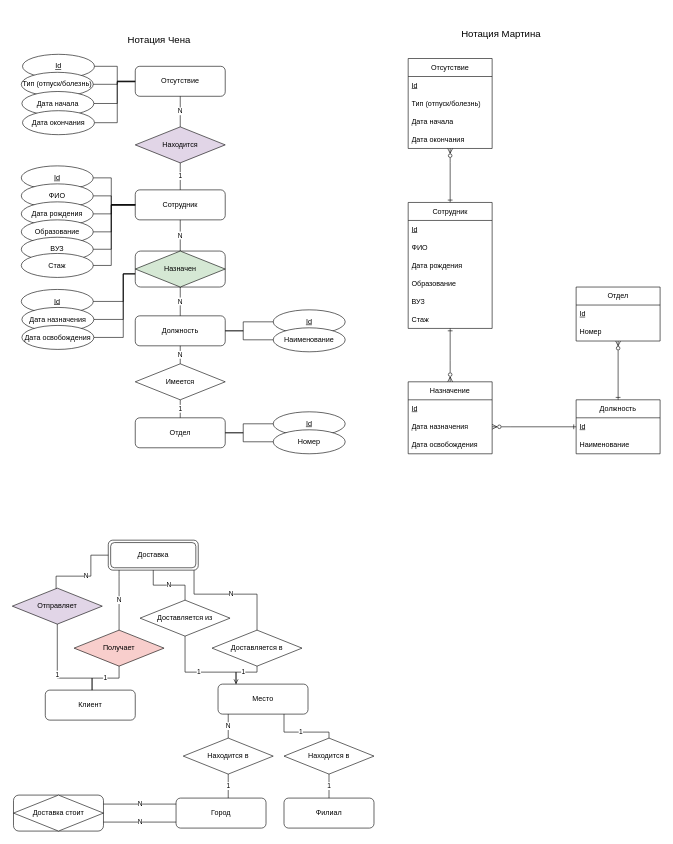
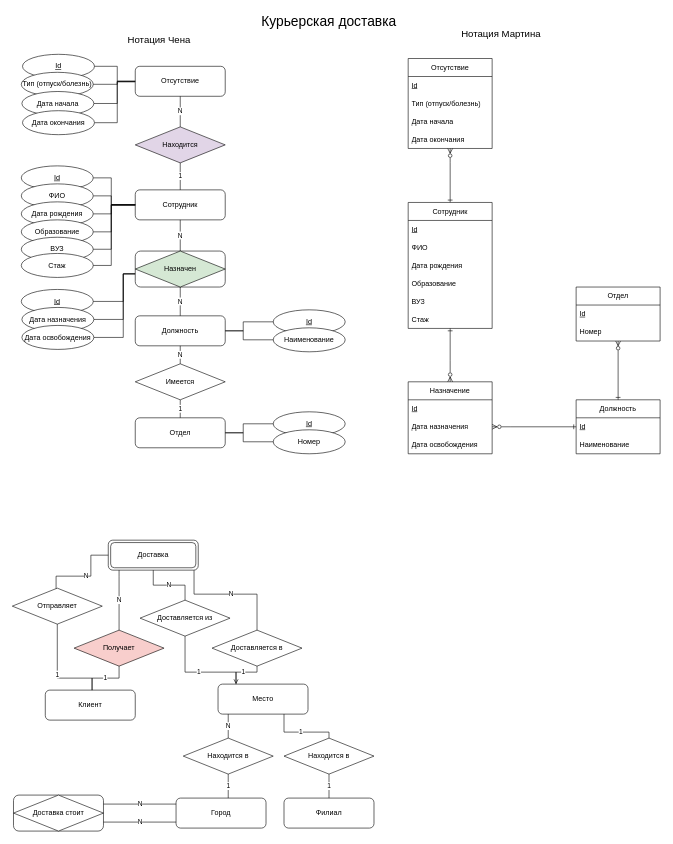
node "Курьерская доставка": added
node "Отправляет": fillcolor #e1d5e7 -> #ffffff
